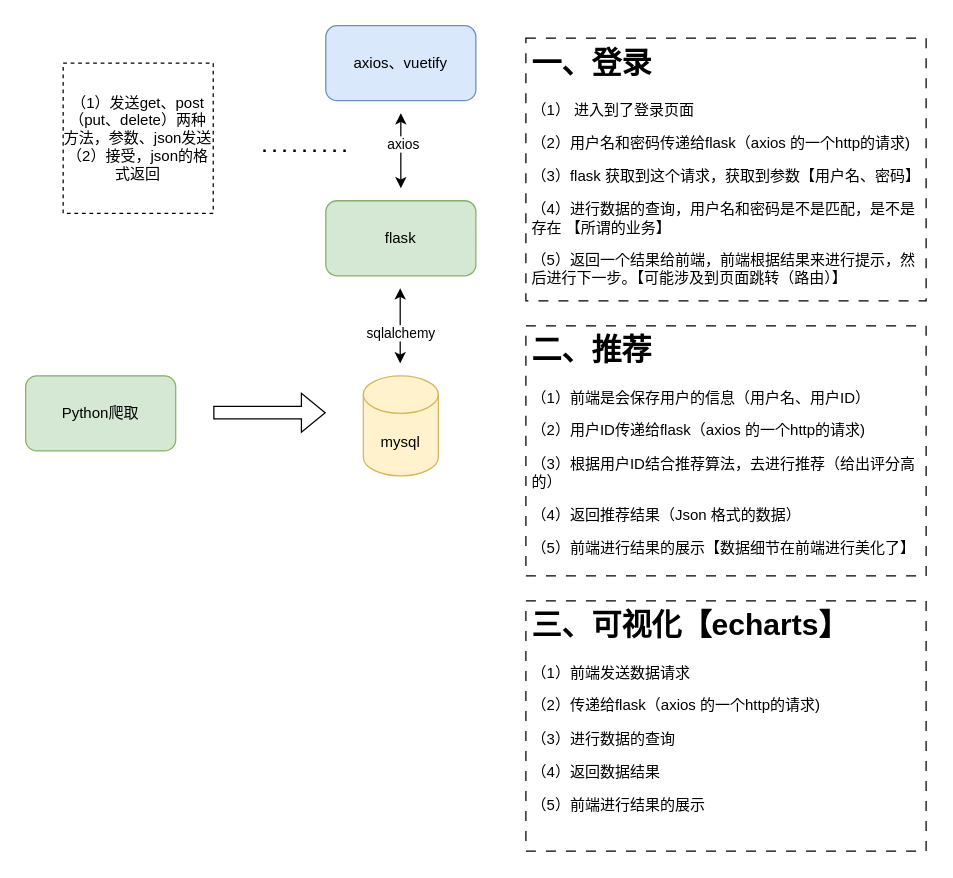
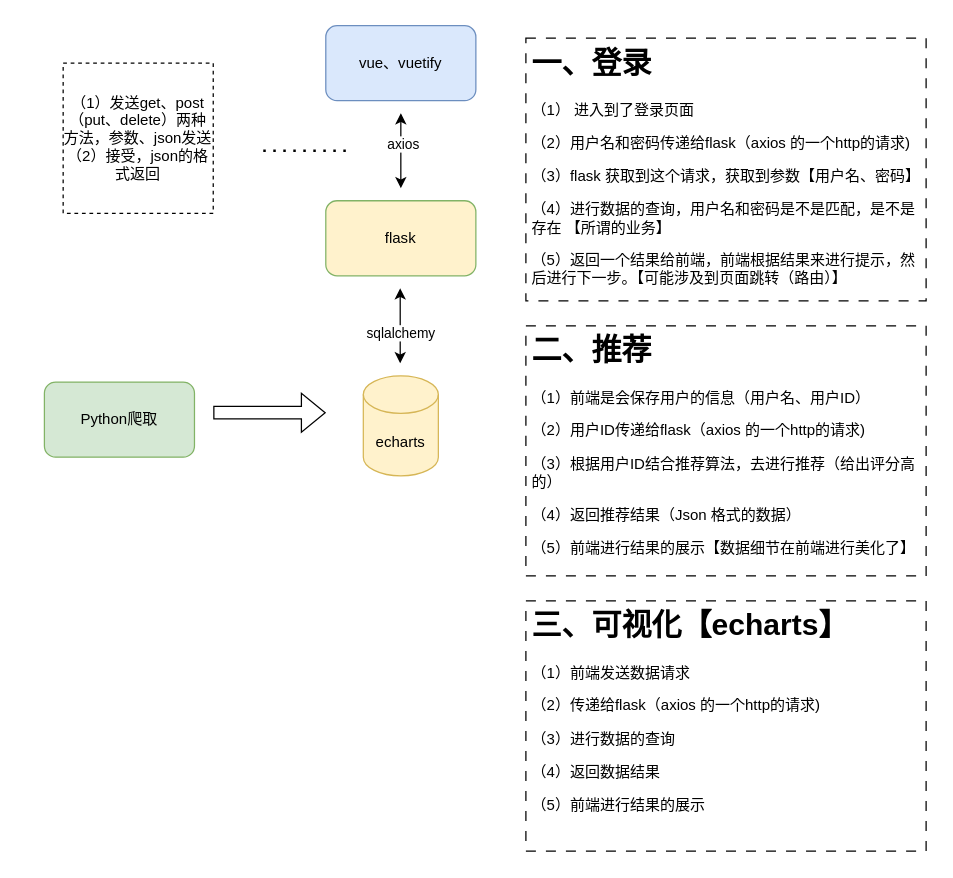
node "axios、vuetify": label "axios、vuetify" -> "vue、vuetify"
node "flask": fillcolor #d5e8d4 -> #fff2cc
node "Python爬取": moved (101, 413) -> (119, 419)
node "mysql": label "mysql" -> "echarts"
